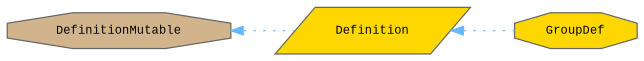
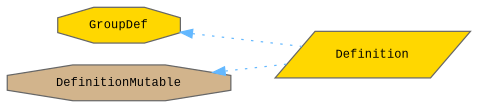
edge "GroupDef" -> "Definition": reversed
